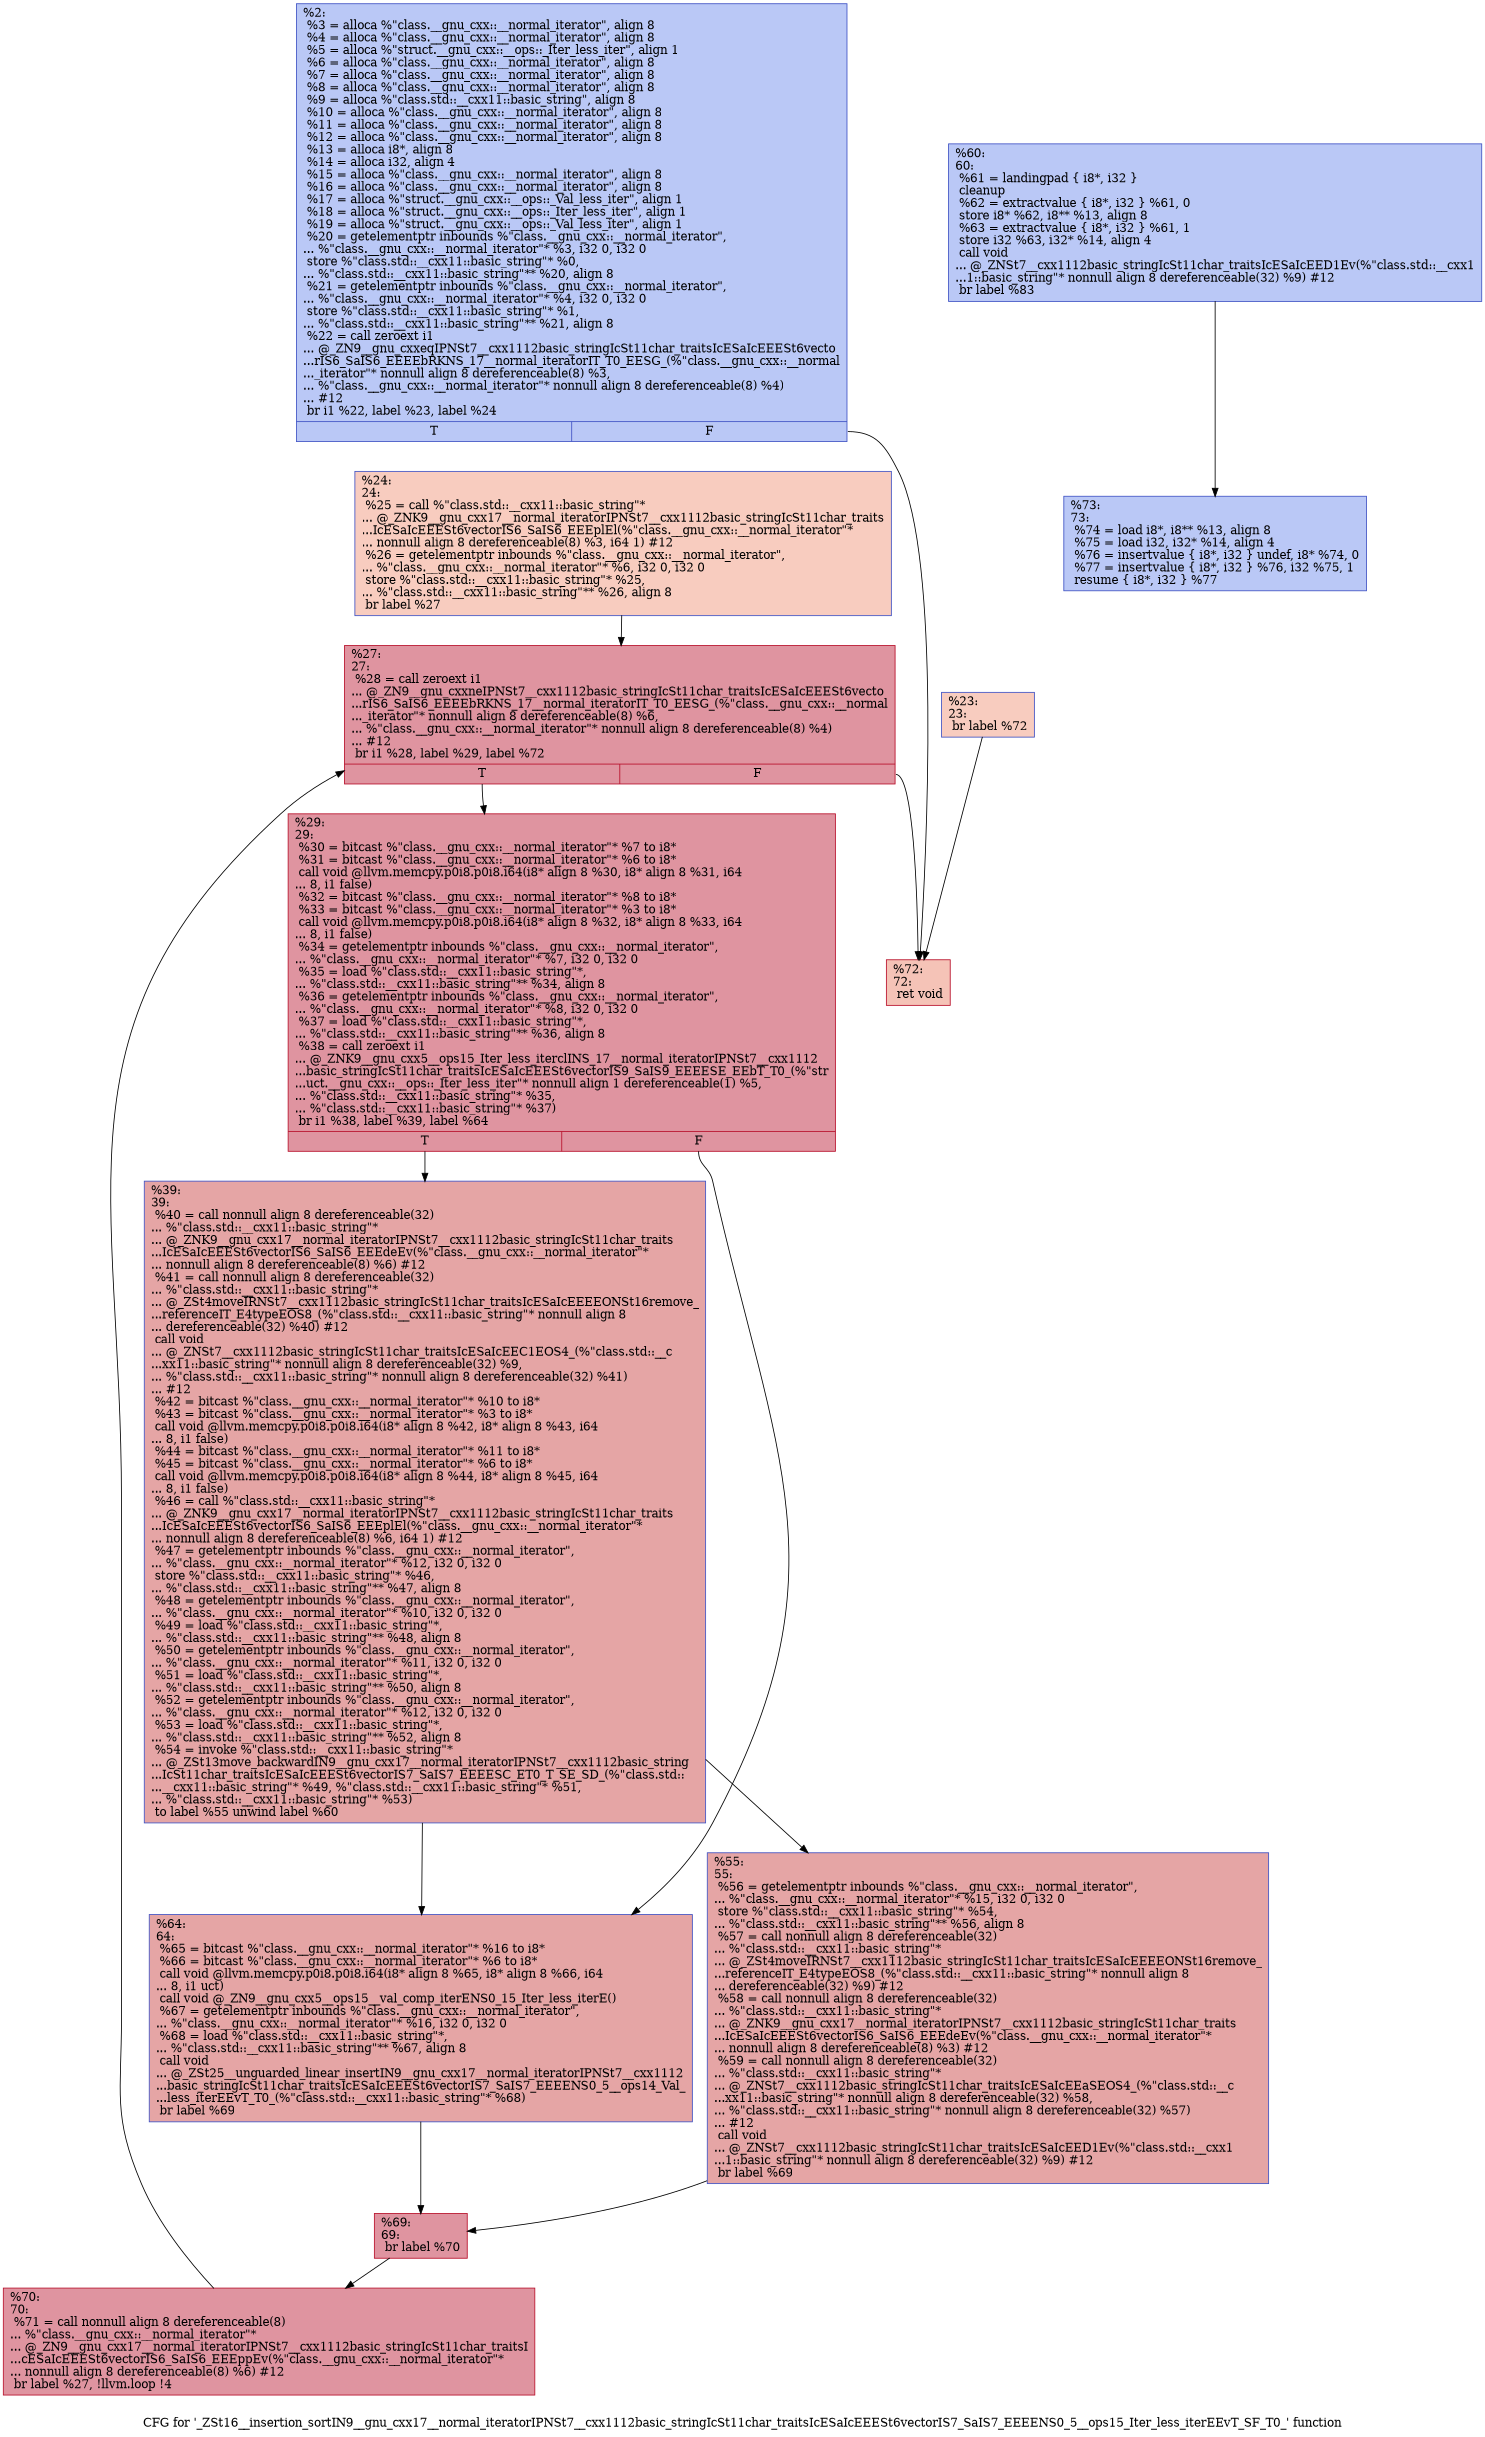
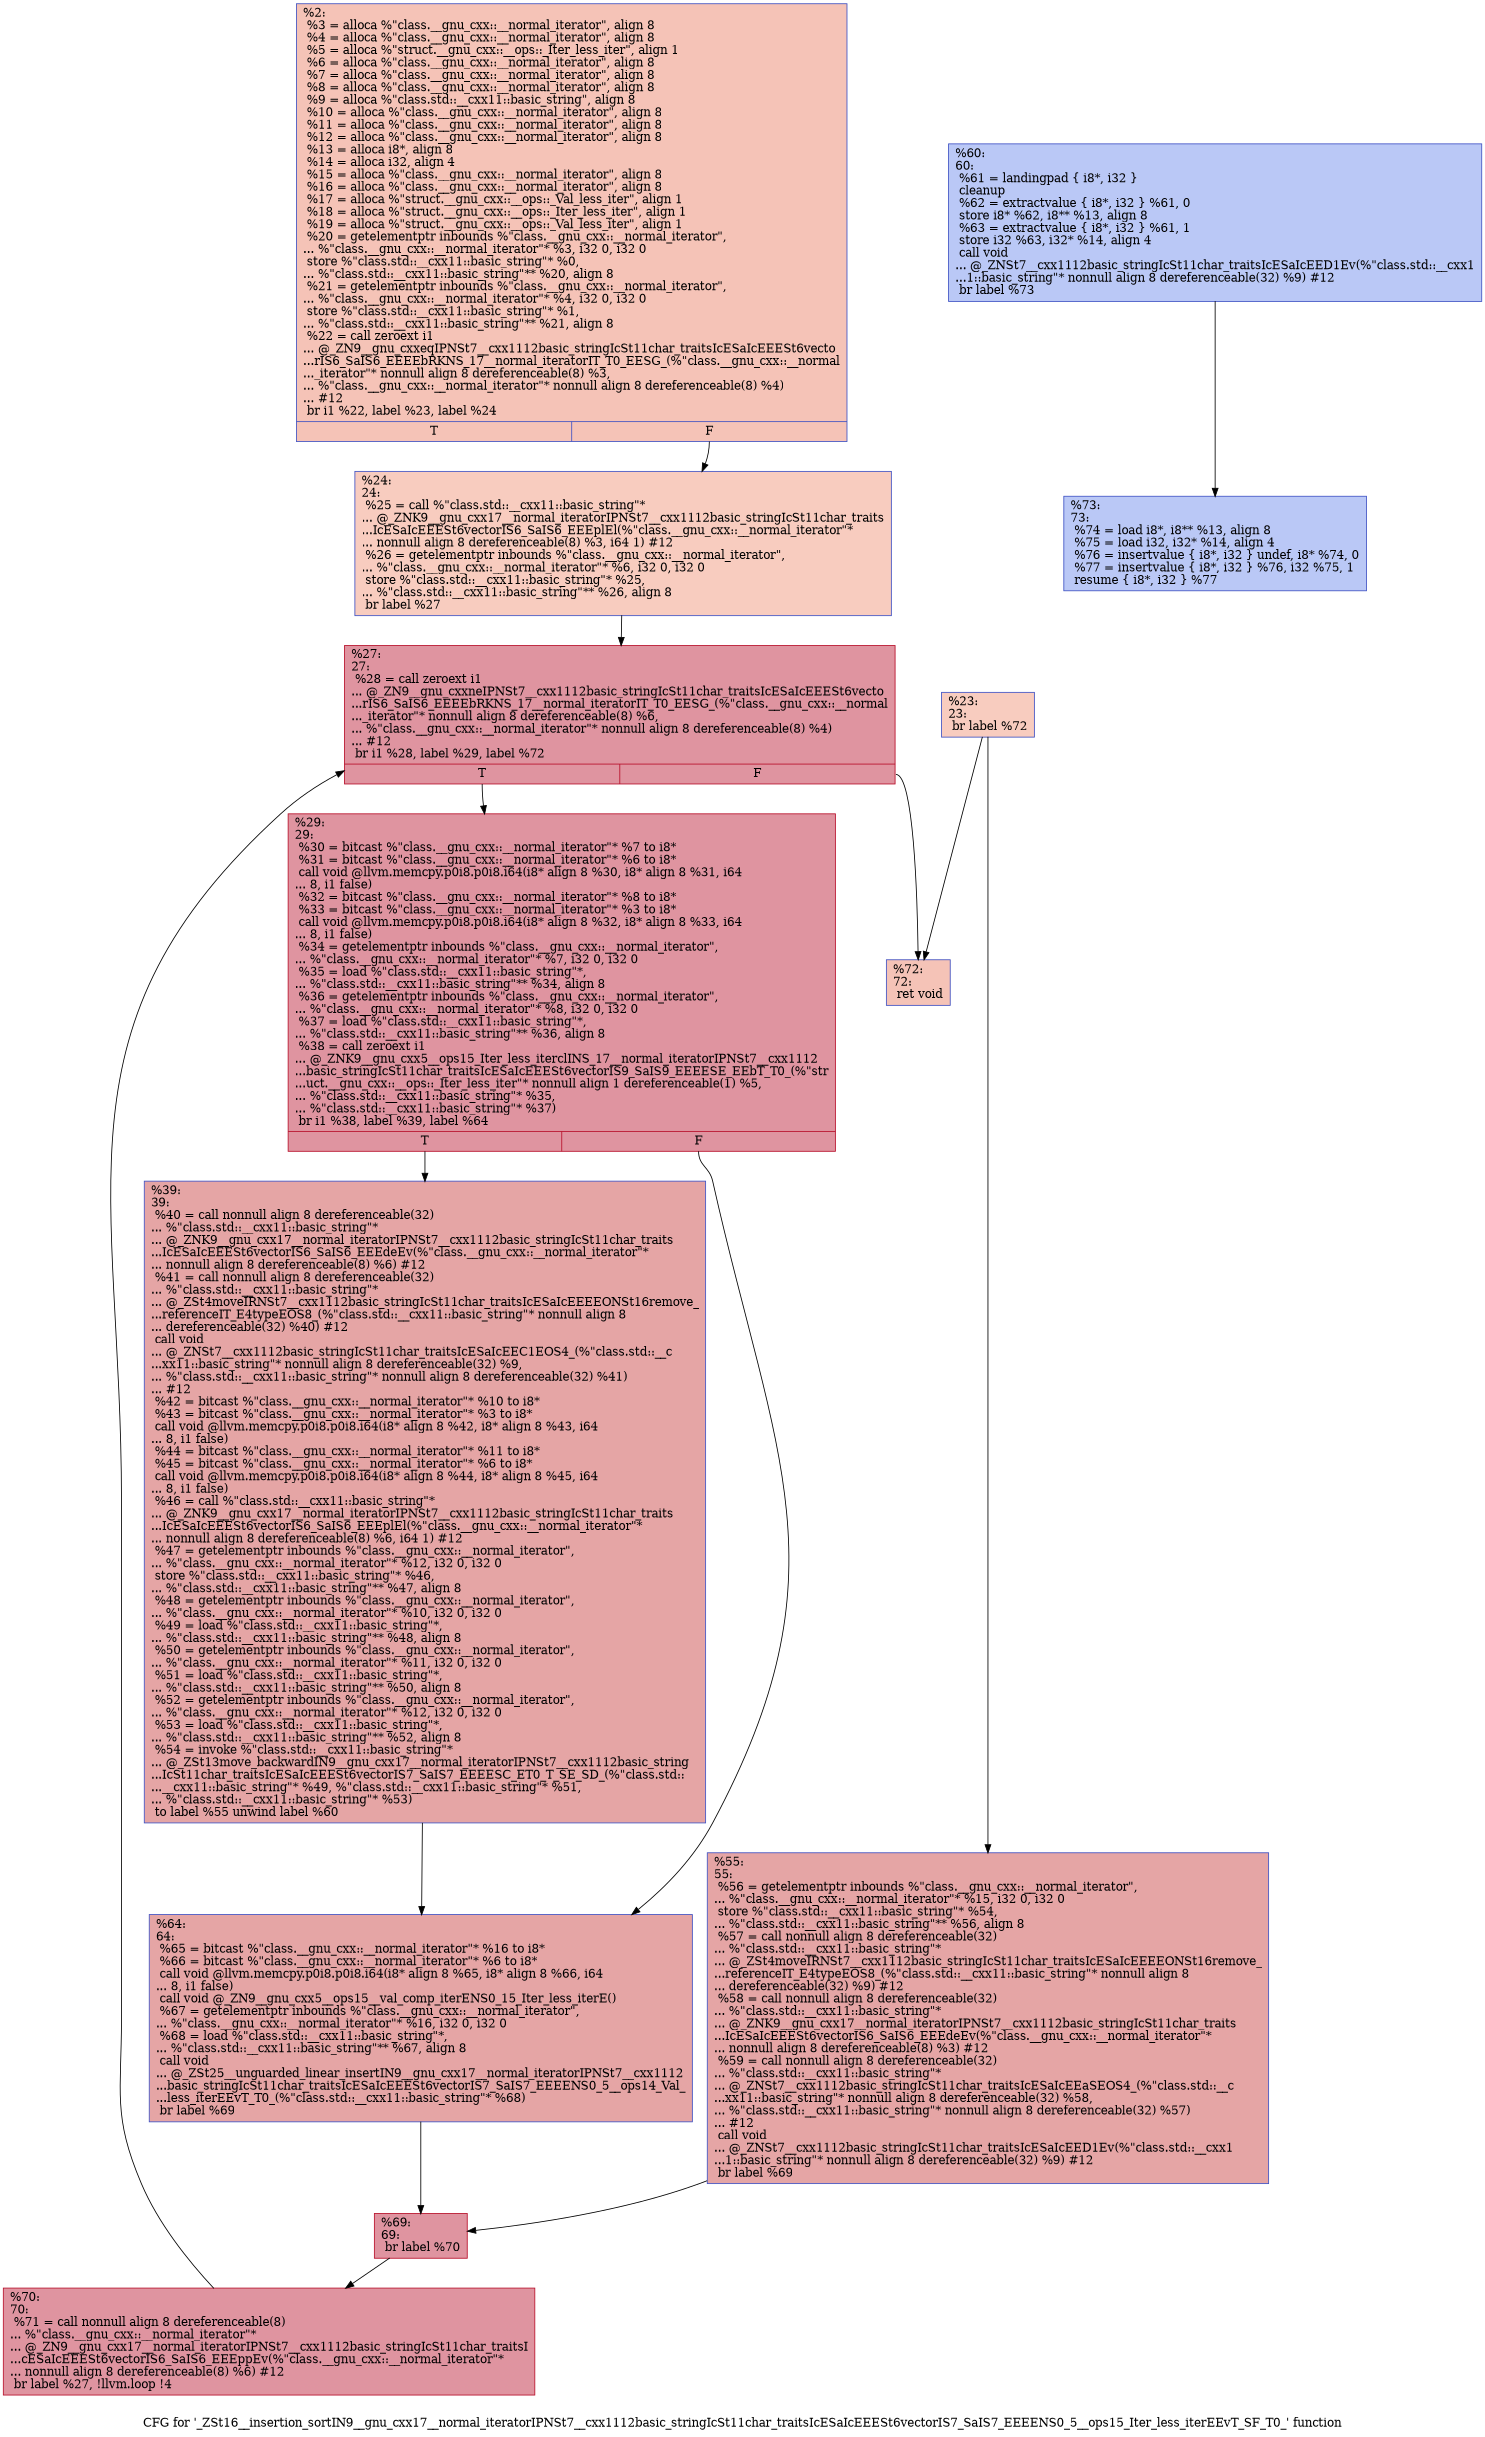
node "%2:": fillcolor #6282ea70 -> #e8765c70
node "%60:": text "br label %83" -> "br label %73"
edge "%2:" -> "%72:": now "%2:" -> "%24:"
node "%72:": color #b70d28ff -> #3d50c3ff
edge "%39:" -> "%55:": now "%23:" -> "%55:"
node "%64:": text "... 8, i1 uct)" -> "... 8, i1 false)"
